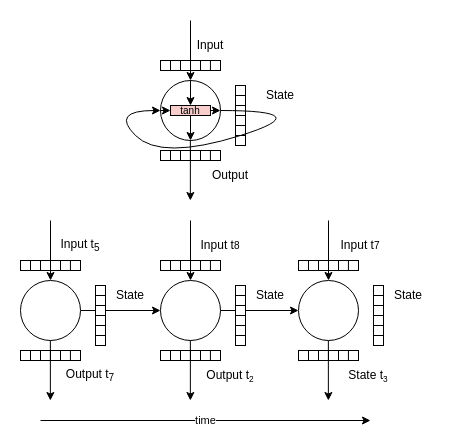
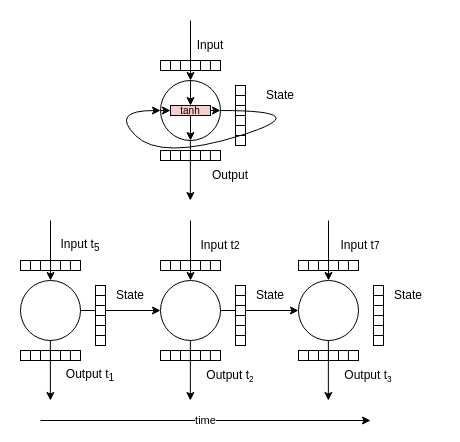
node "Input t8": label "Input t8" -> "Input t2"
node "Output t7": label "Output t7" -> "Output t1"
node "State t3": label "State t3" -> "Output t3"
